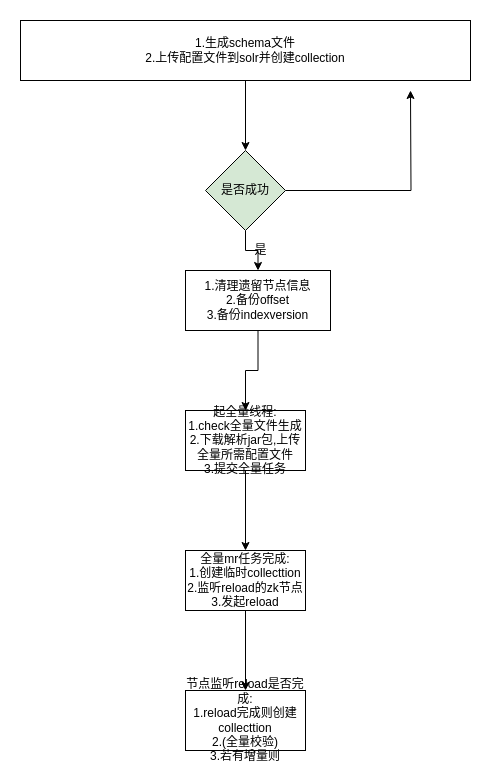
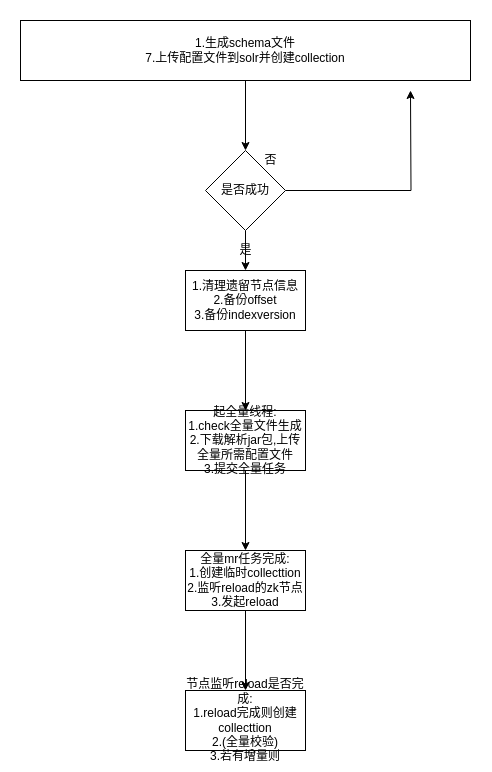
node "1.生成schema文件 2.上传配置文件到solr并创建collection": label "1.生成schema文件 2.上传配置文件到solr并创建collection" -> "1.生成schema文件 7.上传配置文件到solr并创建collection"
node "否": added
node "是否成功": fillcolor #d5e8d4 -> #ffffff
node "是": moved (261, 251) -> (246, 251)
node "1.清理遗留节点信息 2.备份offset 3.备份indexversion": size 145x60 -> 120x60
